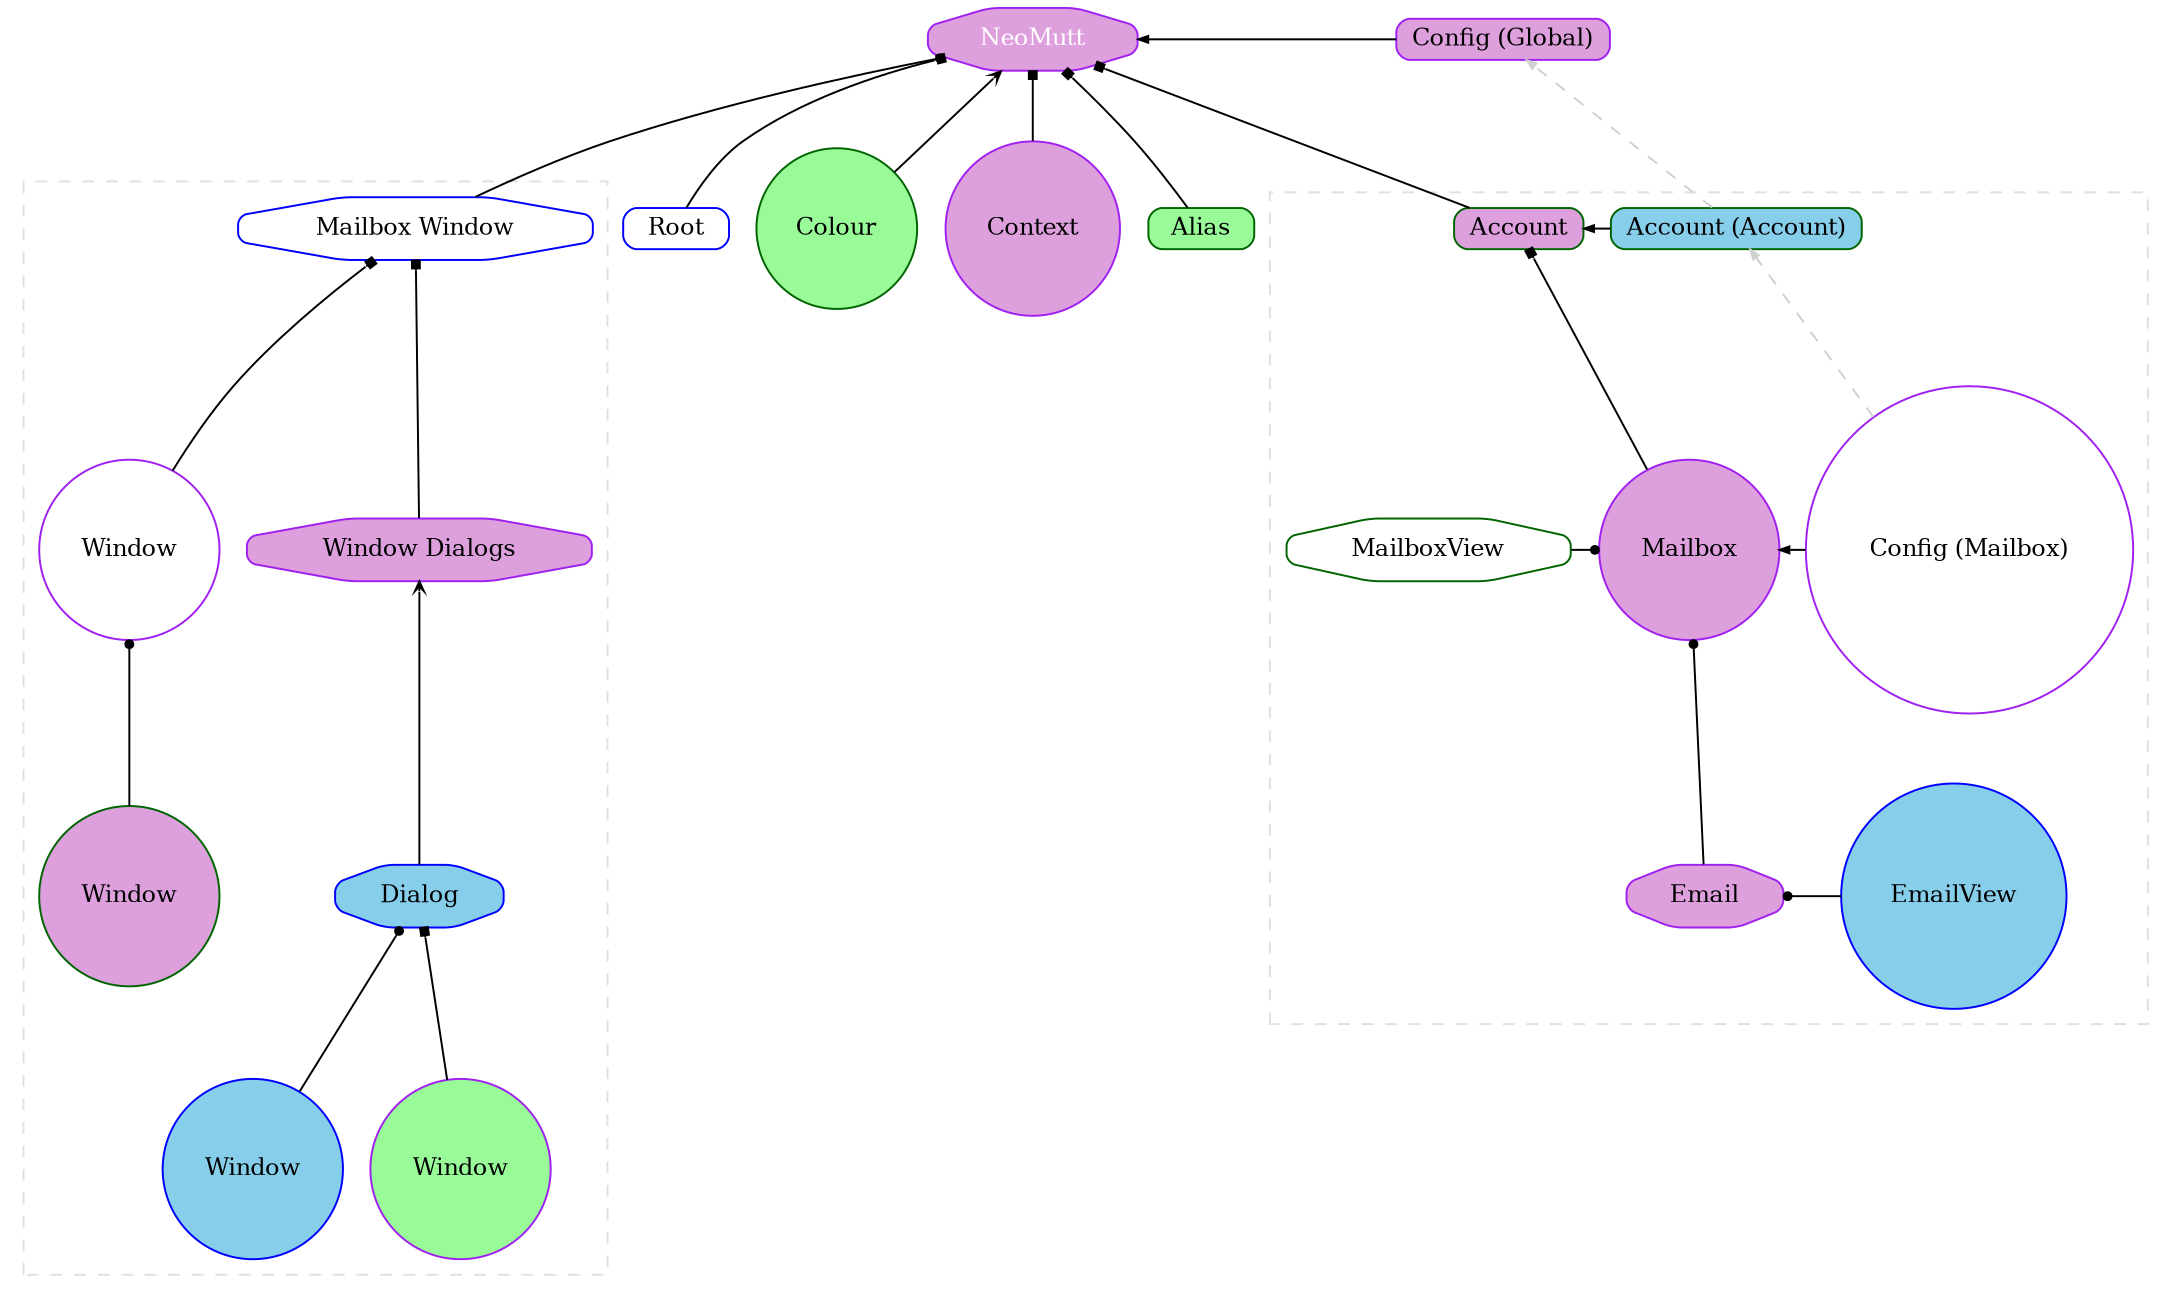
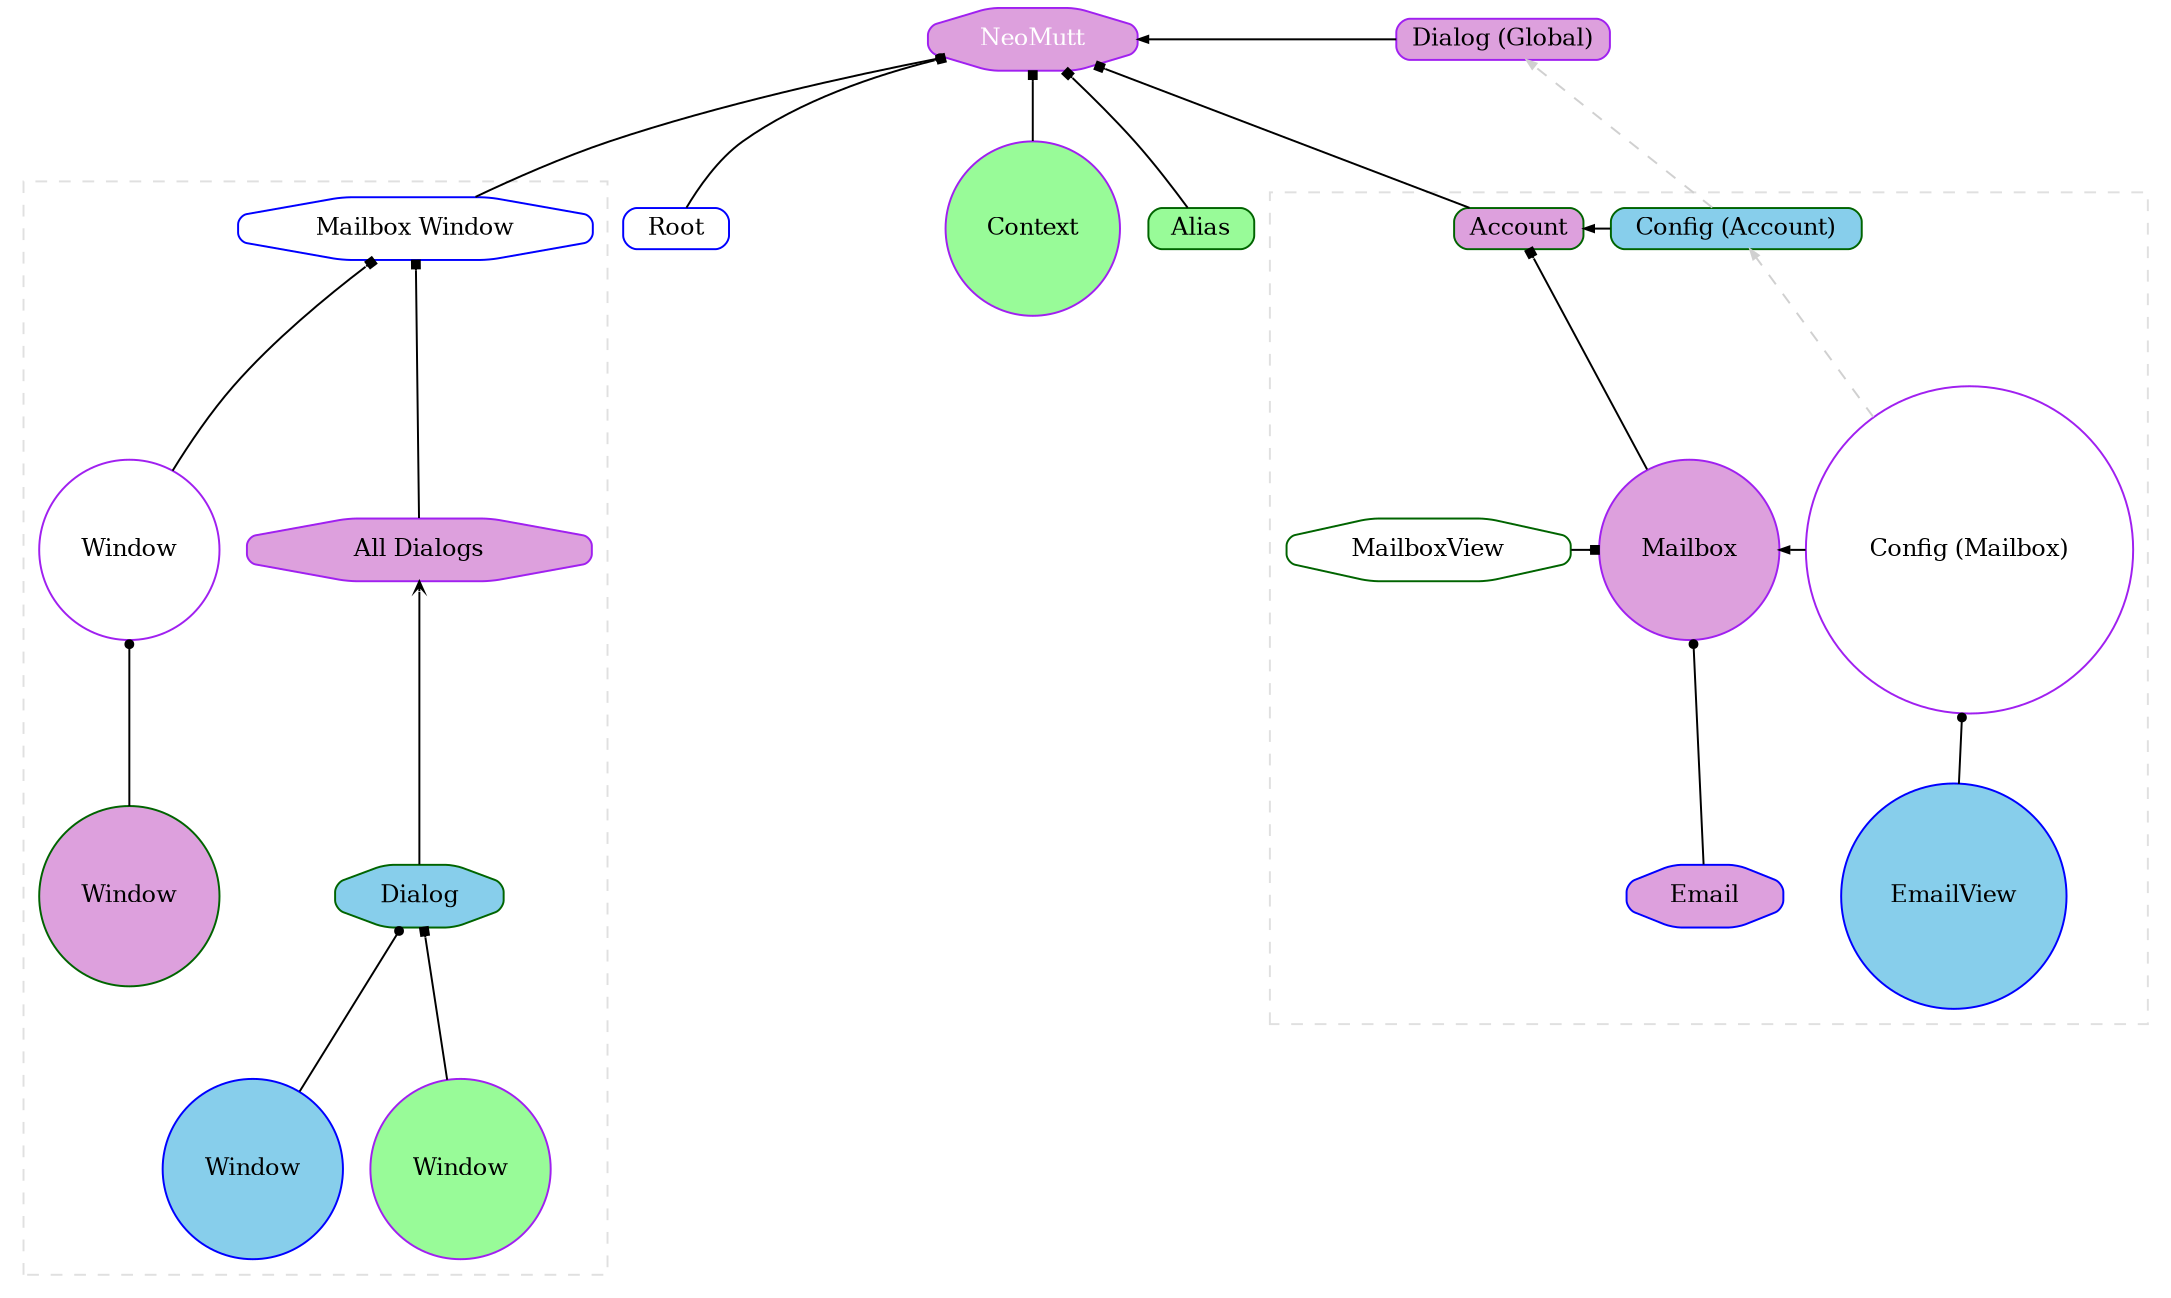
node "Config (Global)": label "Config (Global)" -> "Dialog (Global)"
node "Colour": removed
node "Context": fillcolor plum -> palegreen
node "Account (Account)": label "Account (Account)" -> "Config (Account)"
node "Window Dialogs": label "Window Dialogs" -> "All Dialogs"
edge "MailboxView" -> "Mailbox": arrowhead dot -> box
node "Dialog": color blue -> darkgreen
node "Email": color purple -> blue
edge "EmailView" -> "Email": now "EmailView" -> "Config (Mailbox)"
